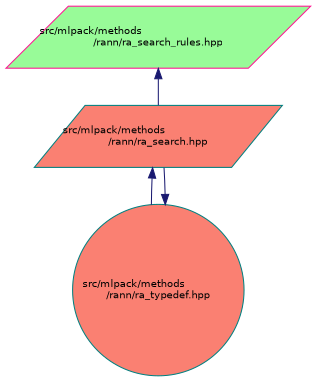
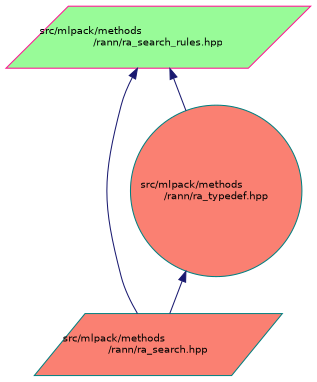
edge "src/mlpack/methods /rann/ra_typedef.hpp" -> "src/mlpack/methods /rann/ra_search.hpp": now "src/mlpack/methods /rann/ra_typedef.hpp" -> "src/mlpack/methods /rann/ra_search_rules.hpp"
